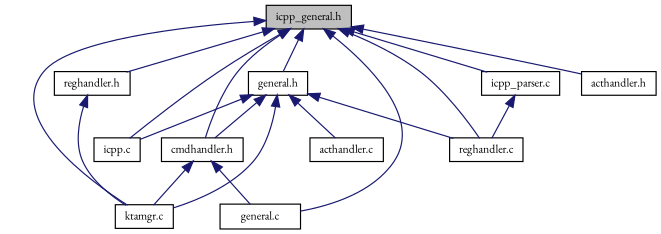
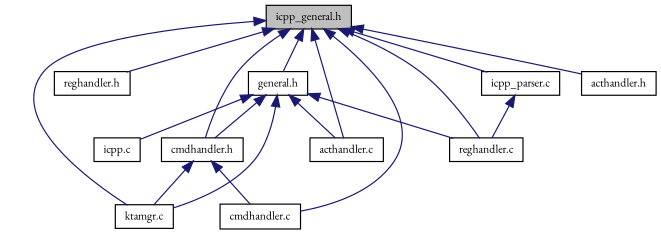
edge "icpp.c" -> "icpp_general.h": now "acthandler.c" -> "icpp_general.h"
edge "ktamgr.c" -> "reghandler.h": removed
node "general.c": label "general.c" -> "cmdhandler.c"
